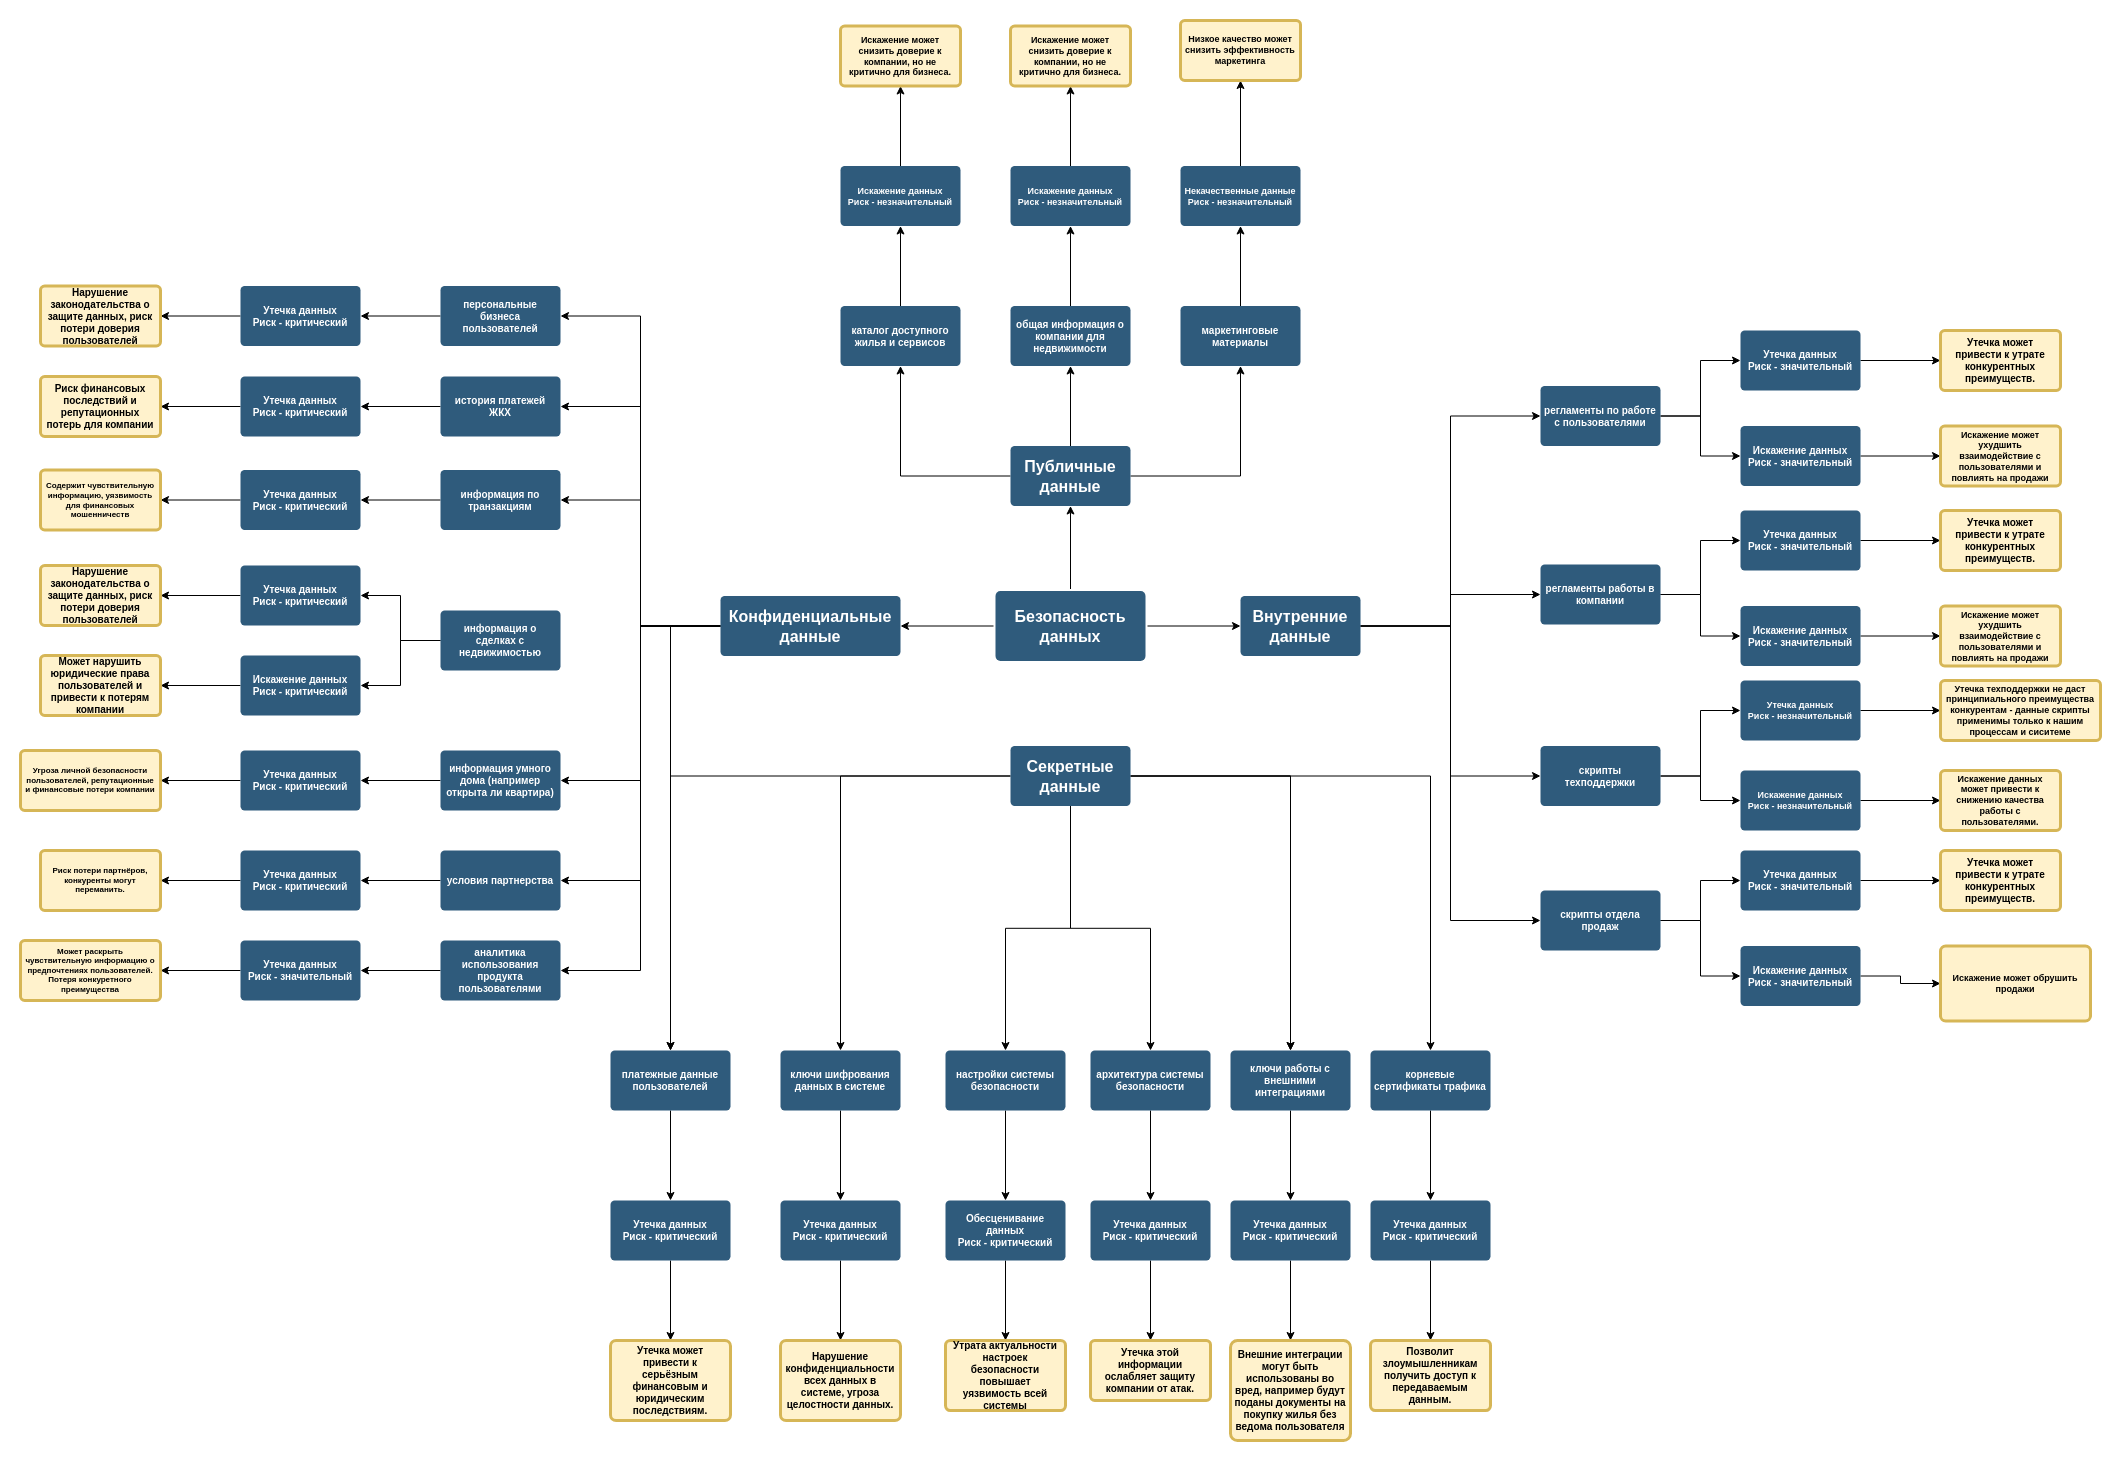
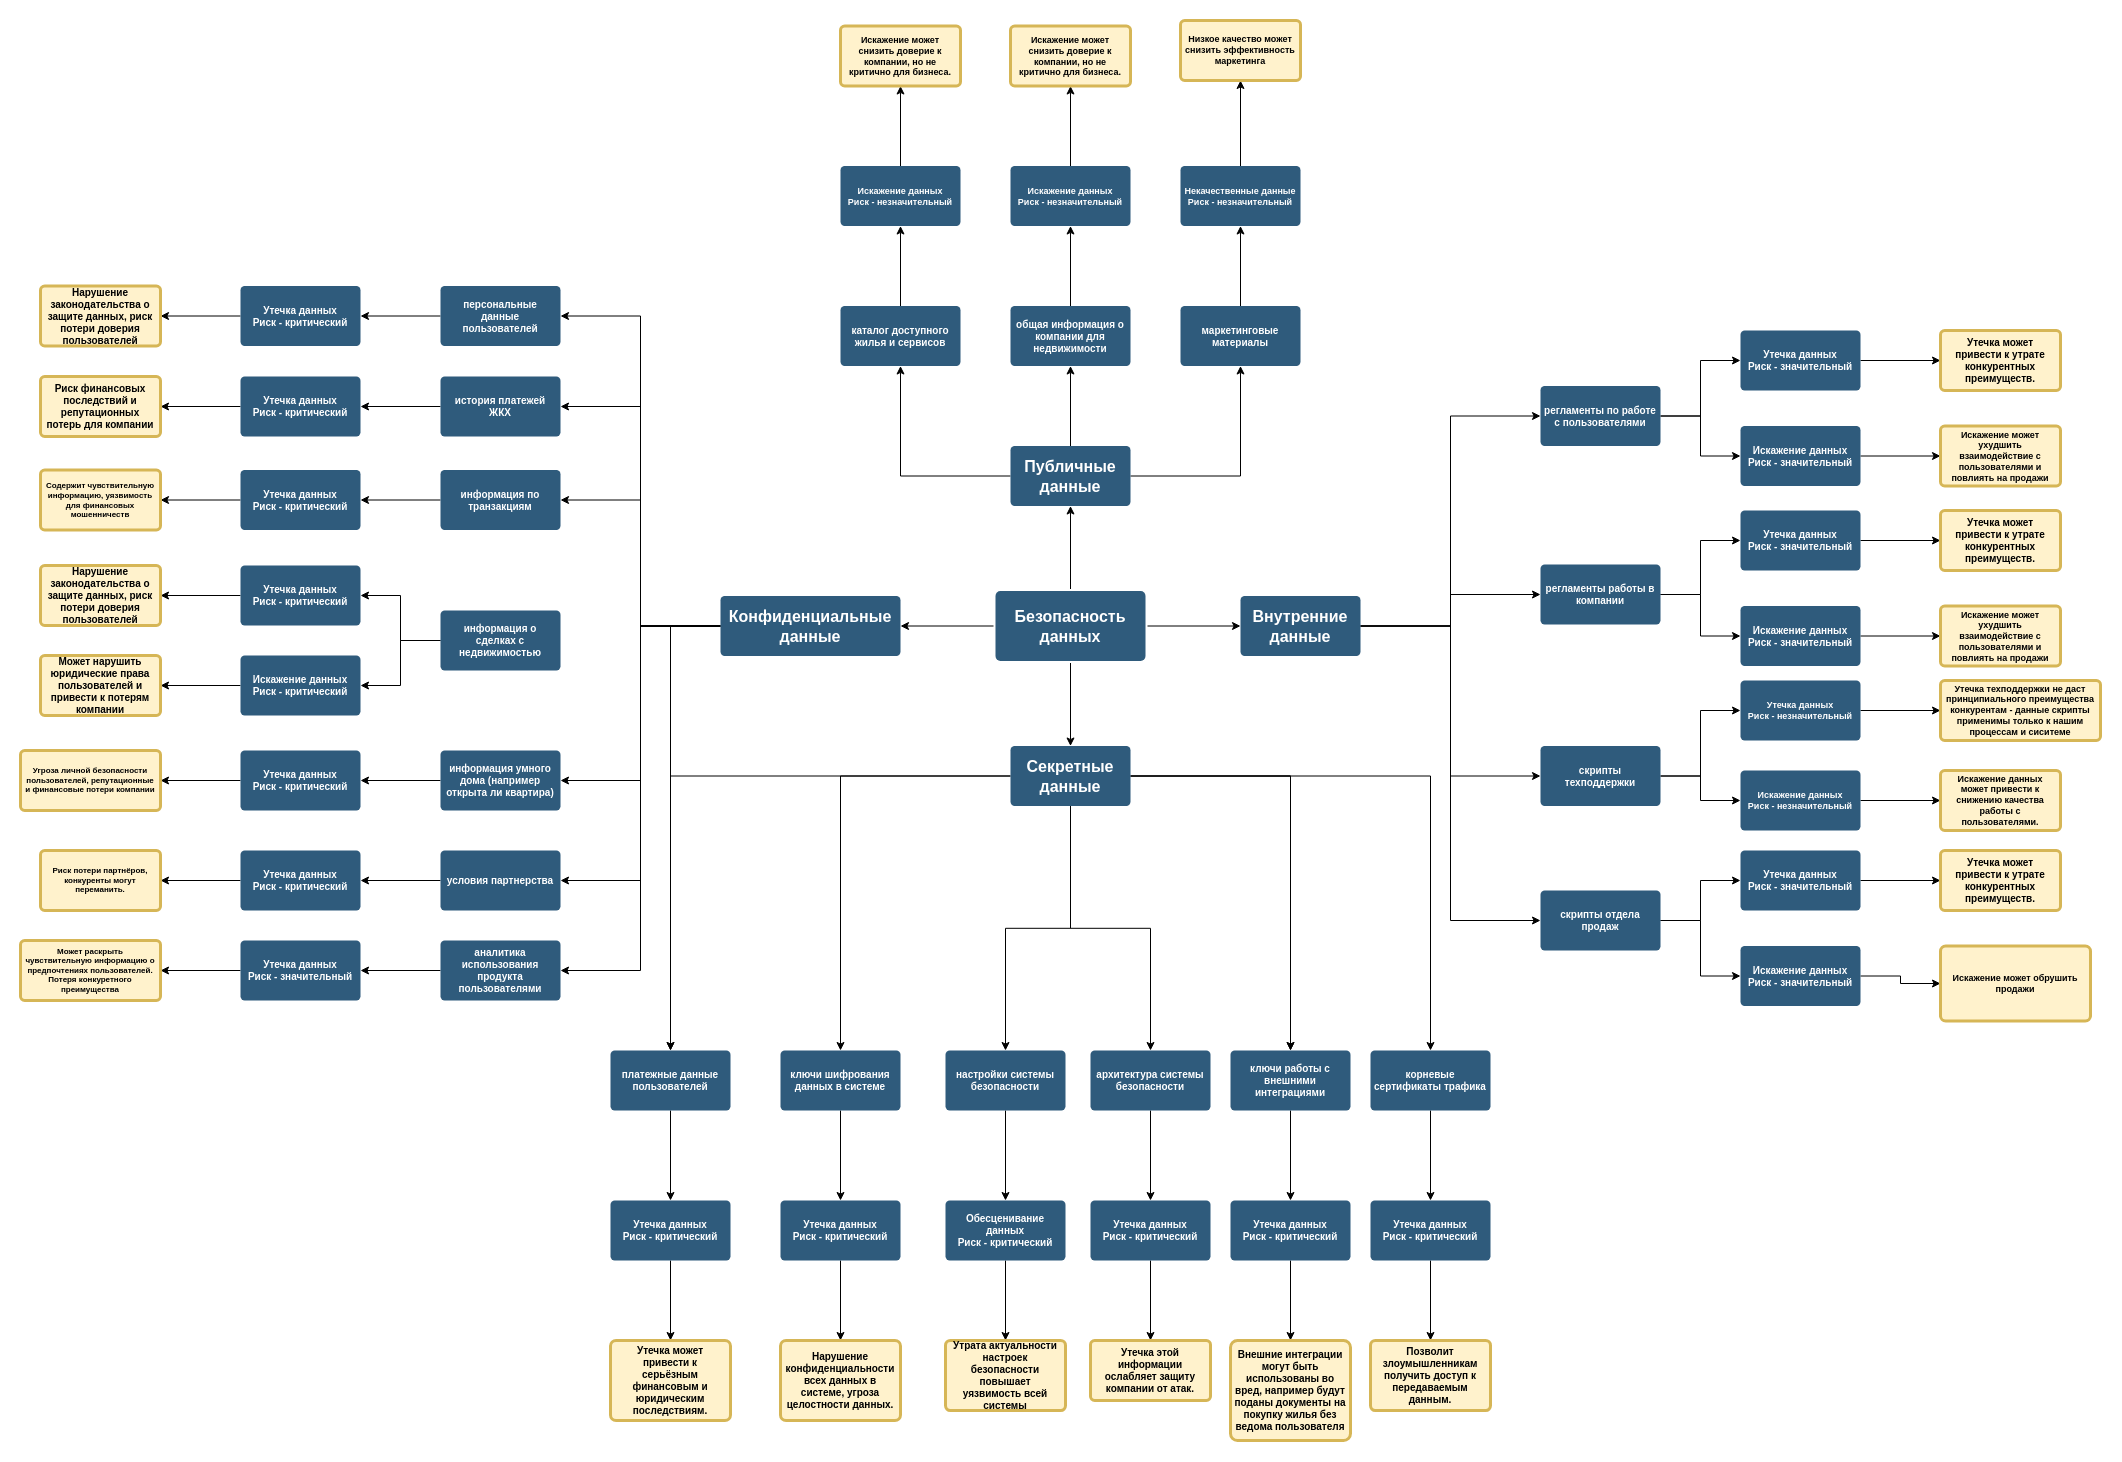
node "персональные бизнеса пользователей": label "персональные бизнеса пользователей" -> "персональные данные пользователей"
edge "Безопасность данных" -> "Секретные данные": added
